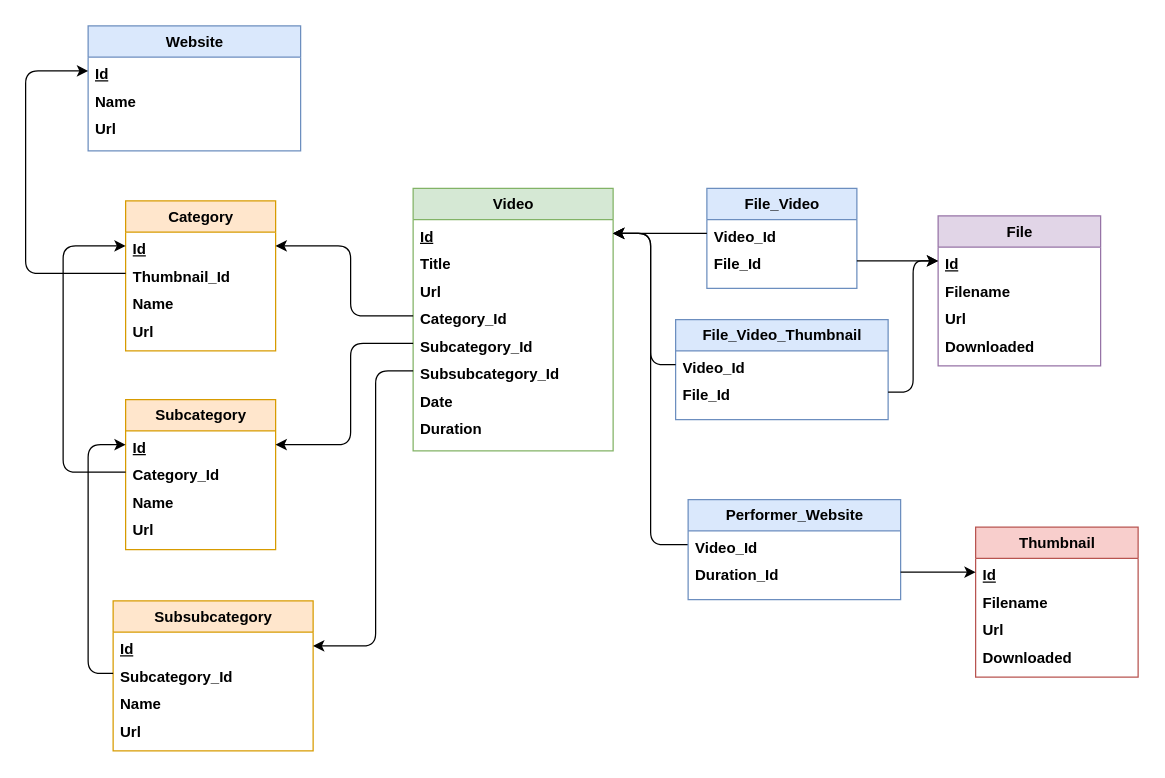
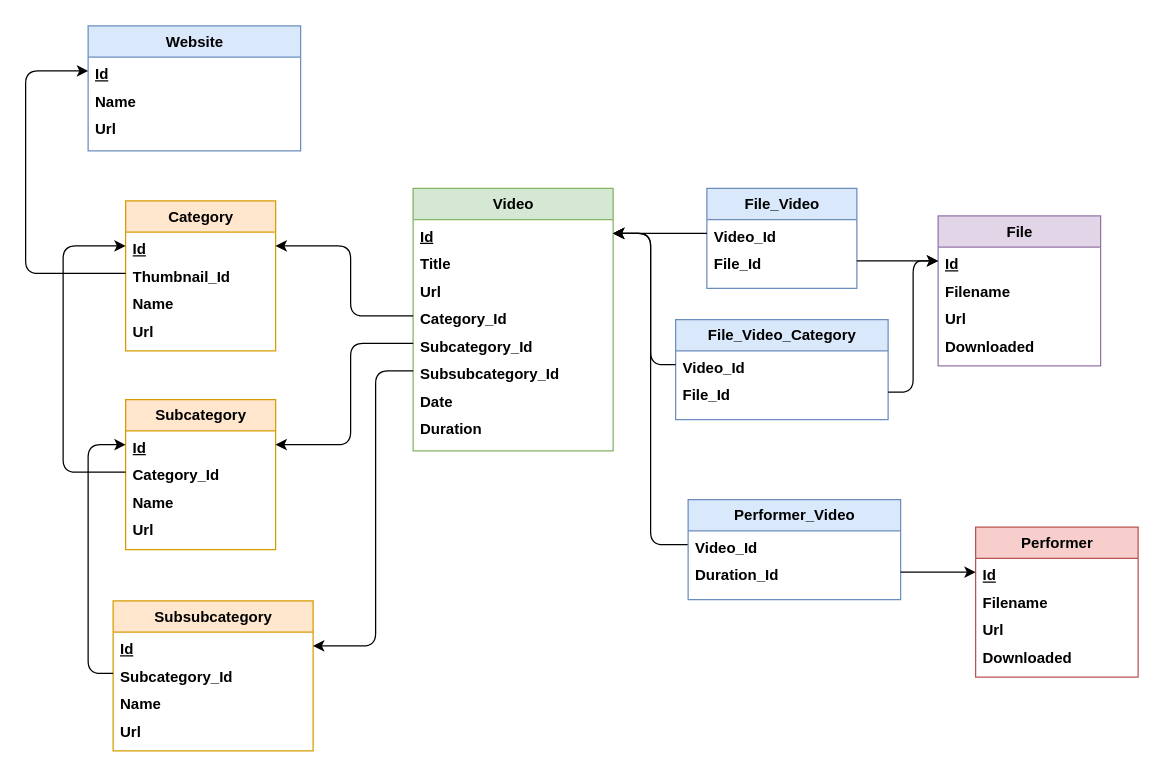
node "File_Video_Thumbnail": label "File_Video_Thumbnail" -> "File_Video_Category"
node "Performer_Website": label "Performer_Website" -> "Performer_Video"
node "Thumbnail": label "Thumbnail" -> "Performer"
